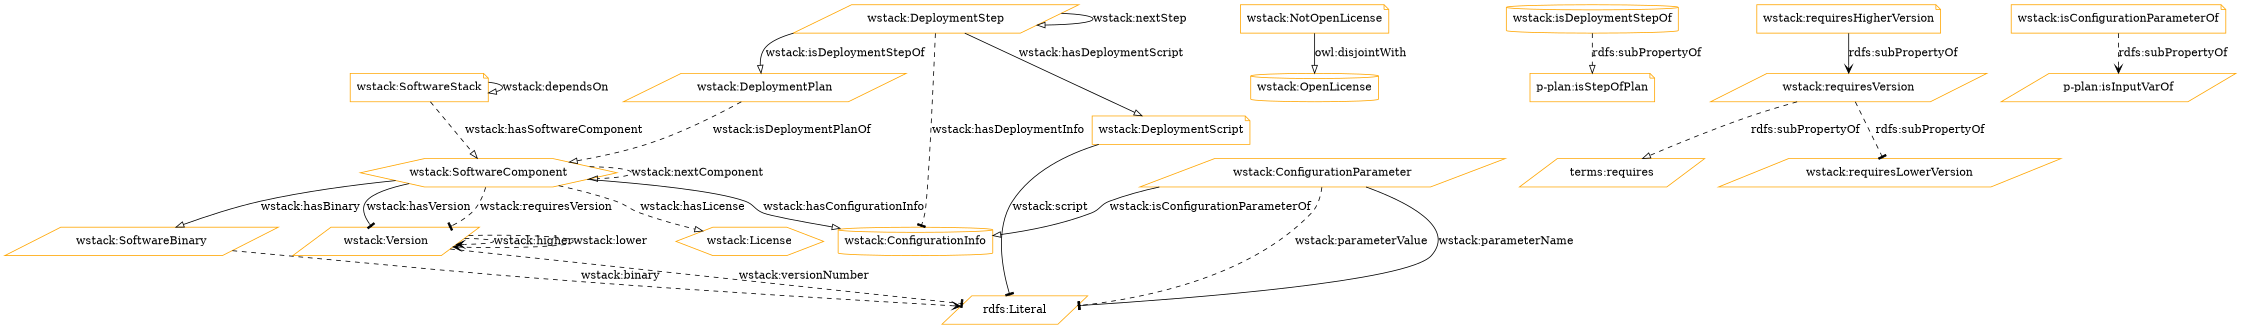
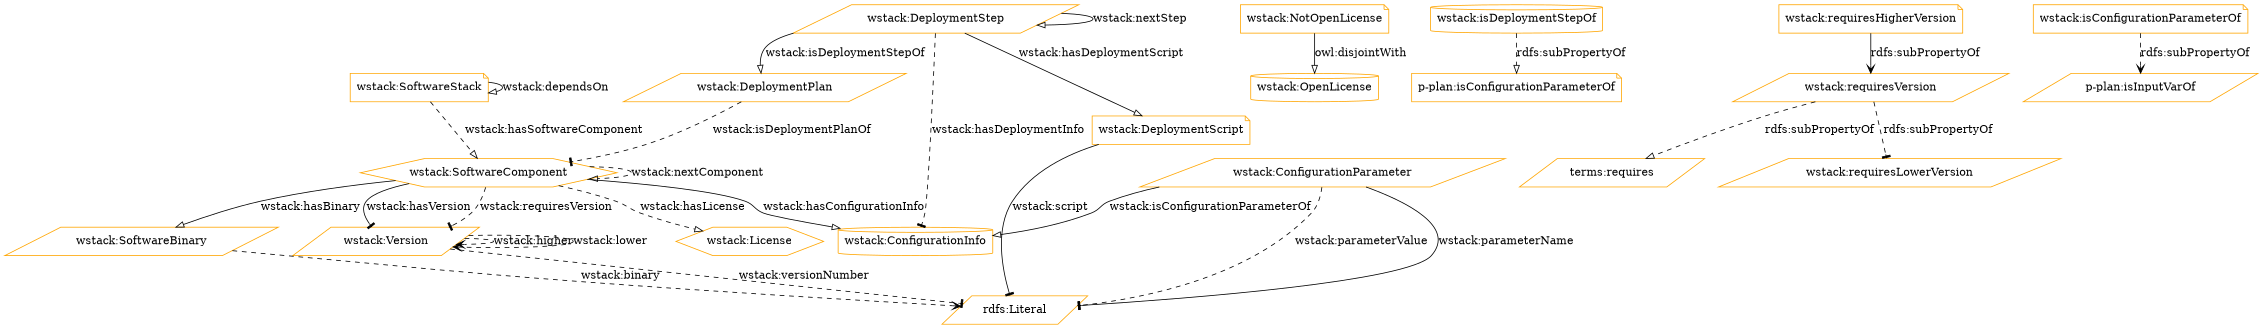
node "p-plan:isStepOfPlan": label "p-plan:isStepOfPlan" -> "p-plan:isConfigurationParameterOf"
edge "wstack:DeploymentPlan" -> "wstack:SoftwareComponent": arrowhead onormal -> tee
